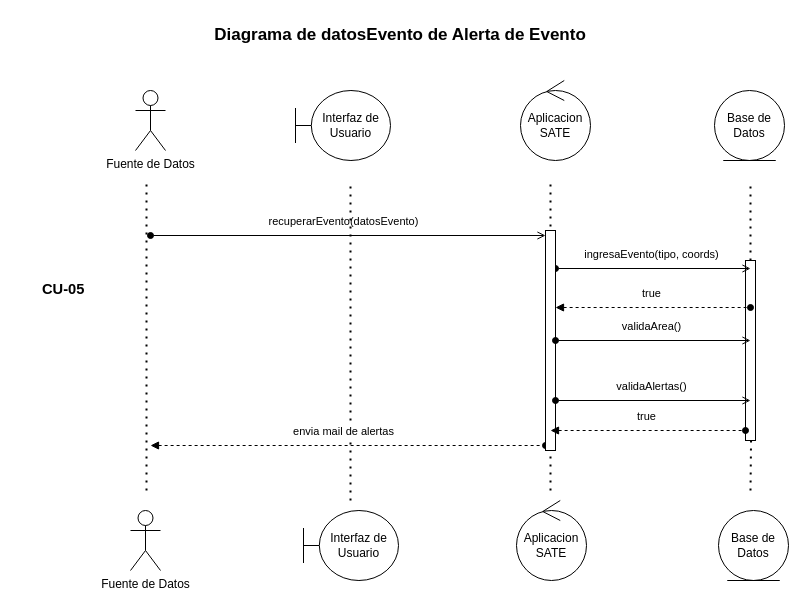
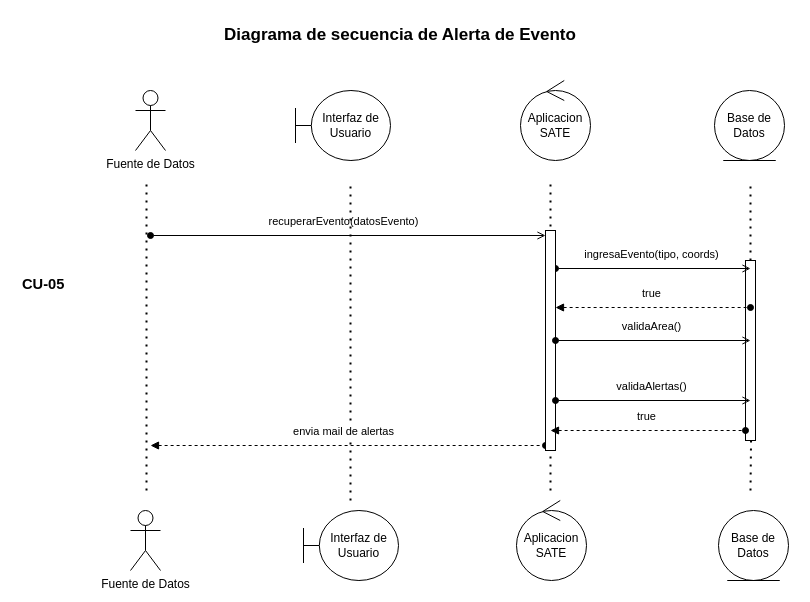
node "Diagrama de datosEvento de Alerta de Evento": label "Diagrama de datosEvento de Alerta de Evento" -> "Diagrama de secuencia de Alerta de Evento"
node "CU-05": moved (76, 295) -> (56, 290)
